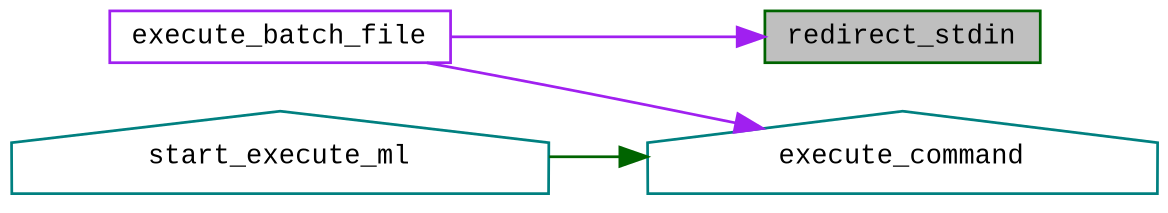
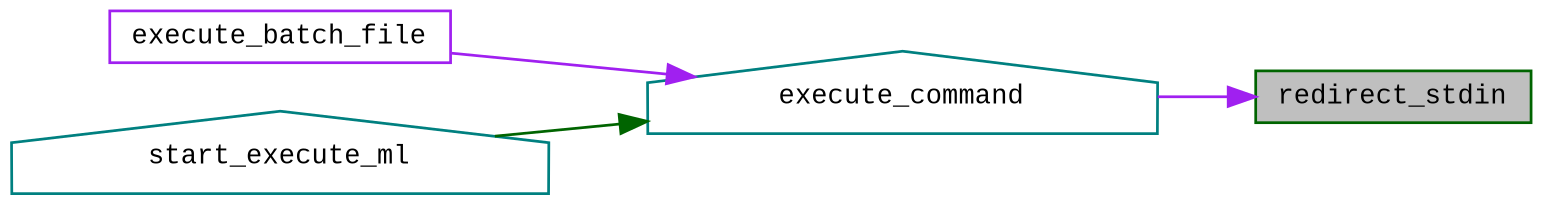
edge "execute_batch_file" -> "redirect_stdin": now "execute_command" -> "redirect_stdin"
